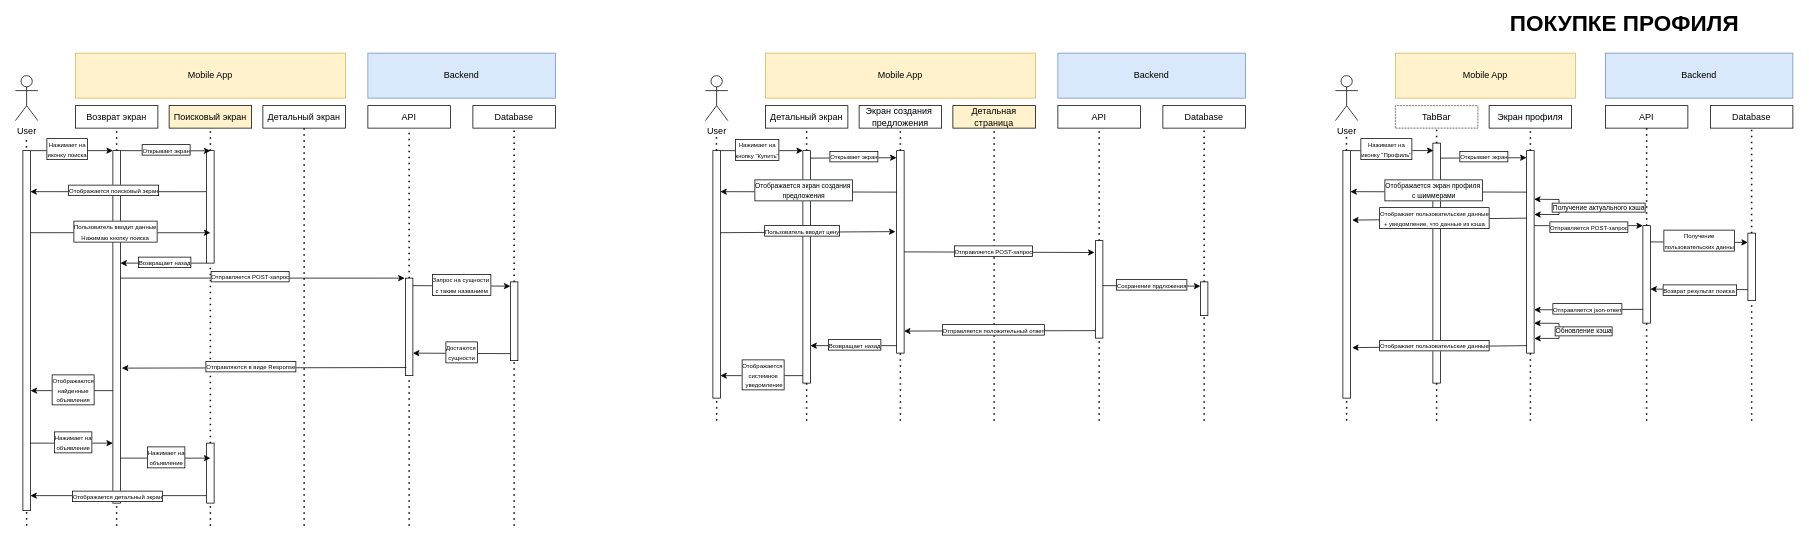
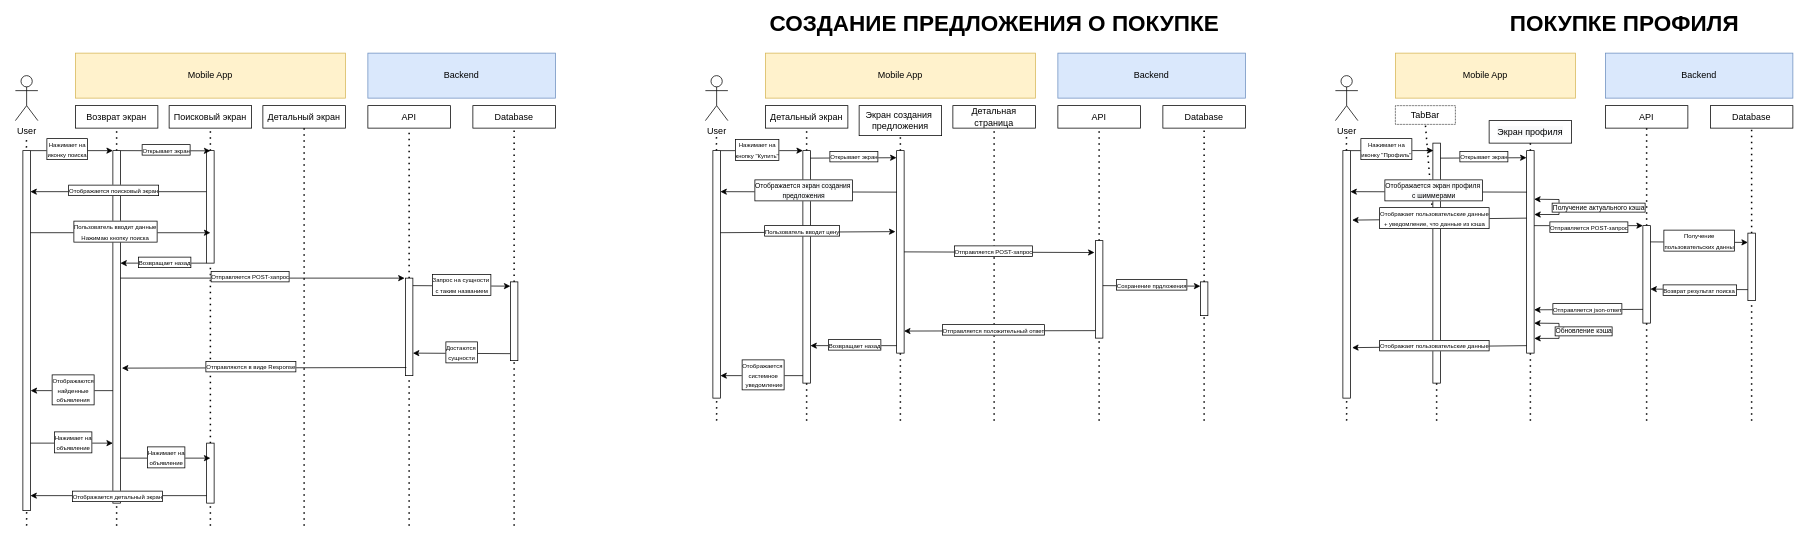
node "СОЗДАНИЕ ПРЕДЛОЖЕНИЯ О ПОКУПКЕ": added
node "Поисковый экран": fillcolor #fff2cc -> #ffffff
node "Экран создания предложения": size 83x23 -> 83x30
node "Детальная страница": fillcolor #fff2cc -> #ffffff
node "TabBar": size 83x23 -> 60x19
node "Экран профиля": moved (1530, 117) -> (1530, 132)
